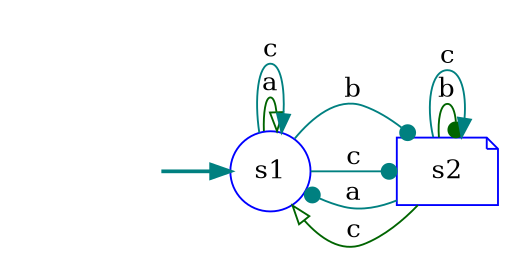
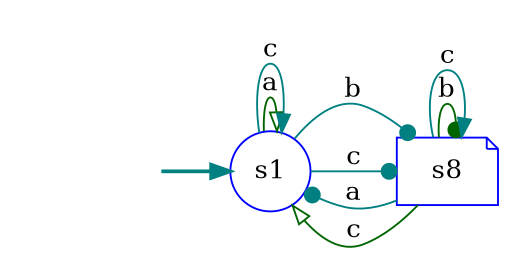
node "s2": label "s2" -> "s8"
